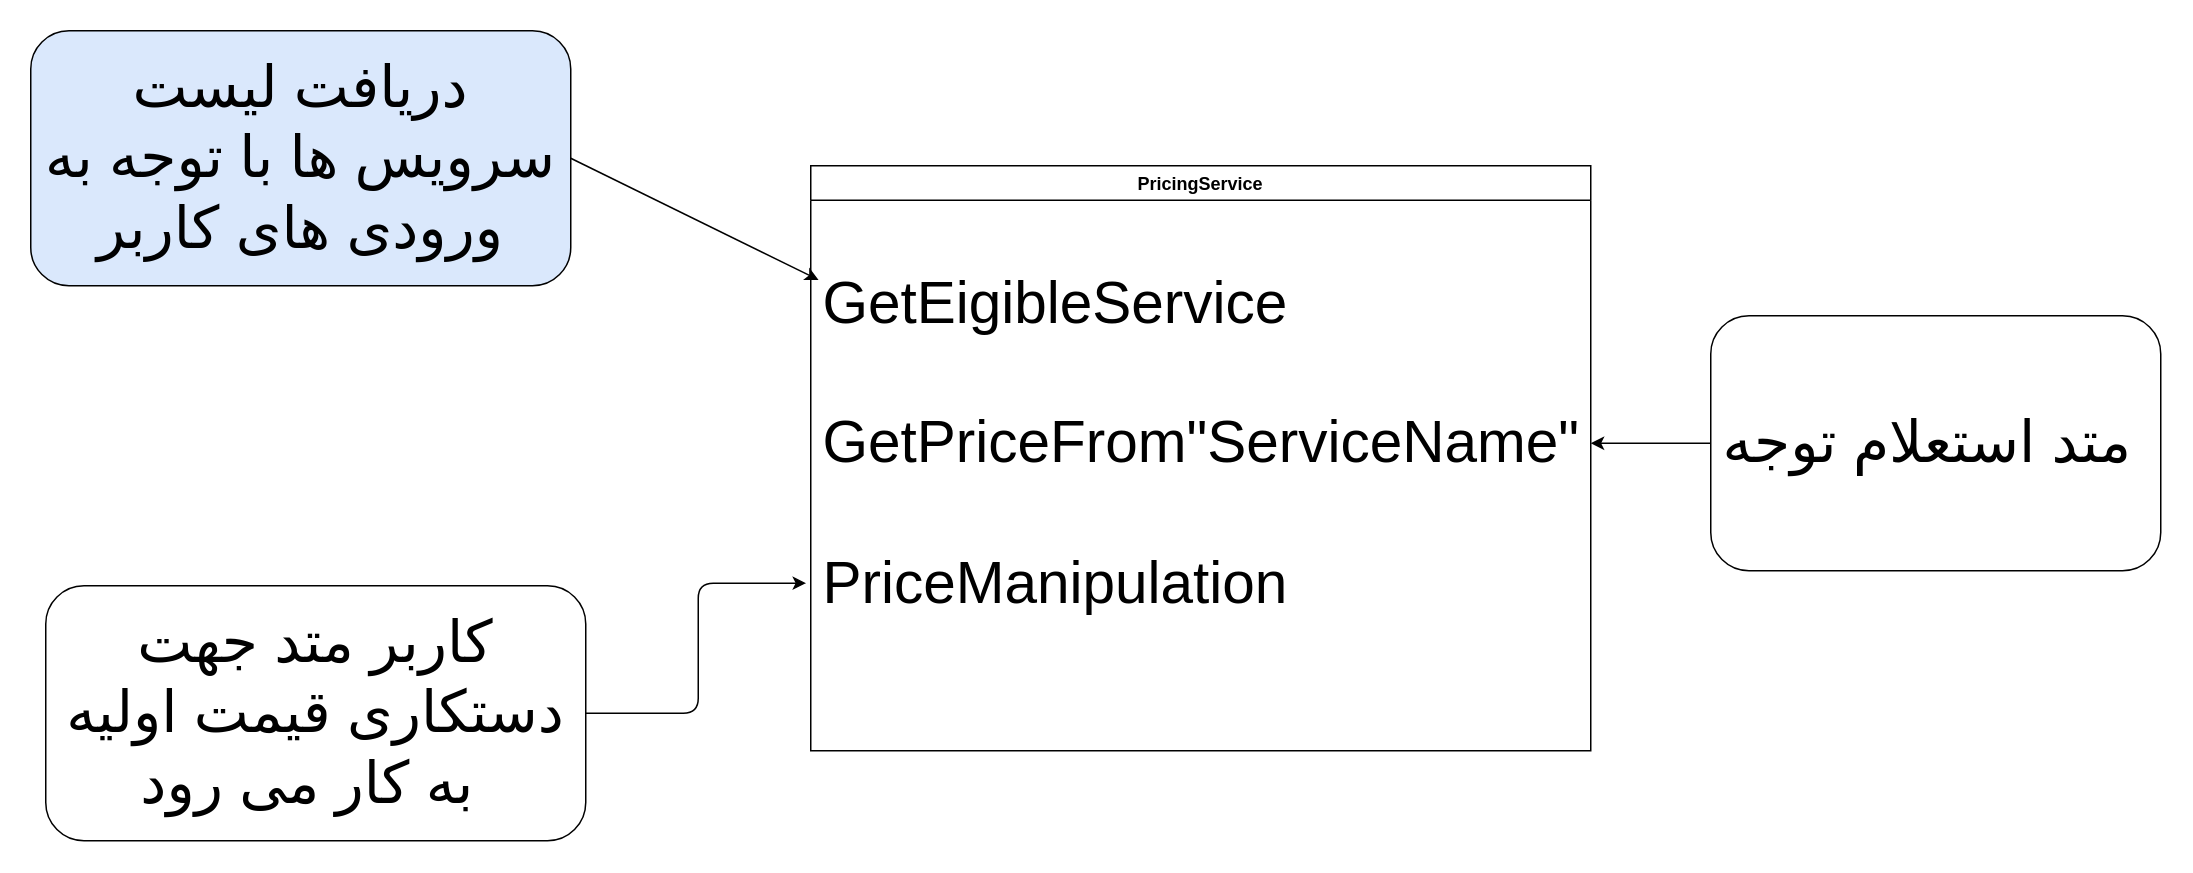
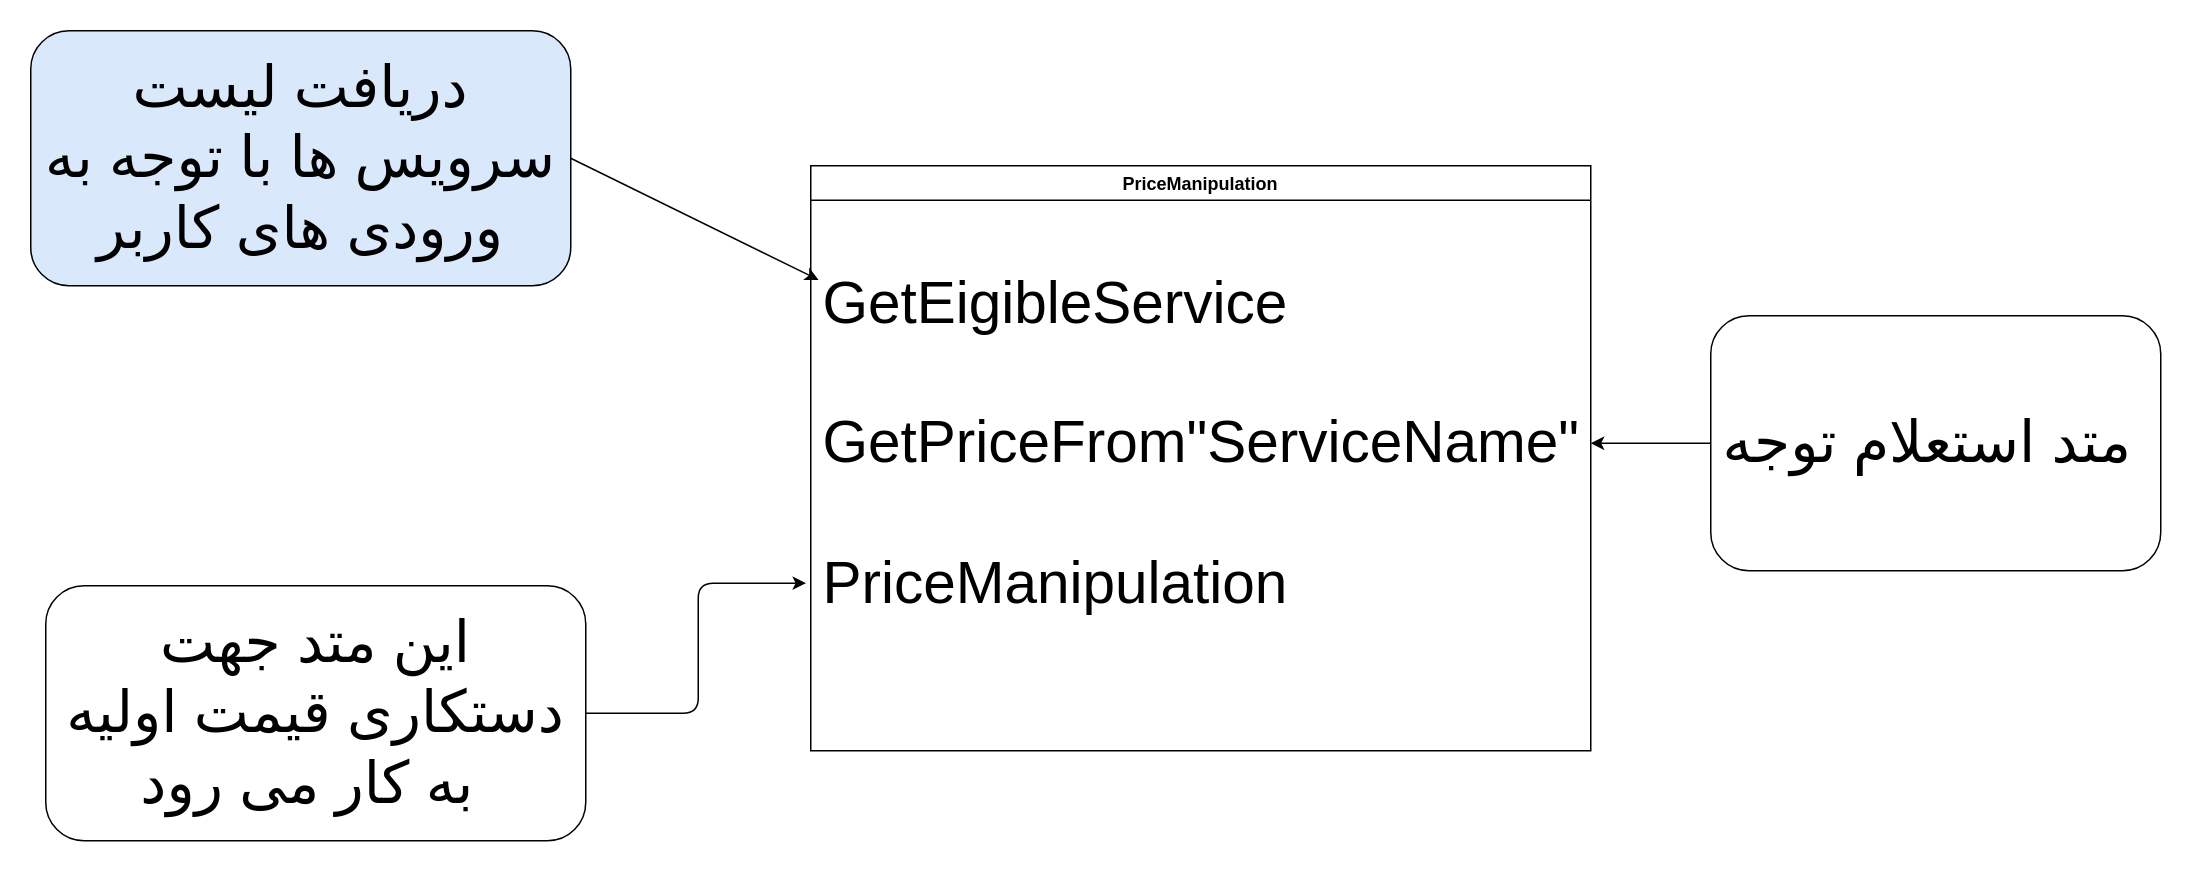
node "PricingService": label "PricingService" -> "PriceManipulation"
node "کاربر متد جهت دستکاری قیمت اولیه به کار می رود": label "کاربر متد جهت دستکاری قیمت اولیه به کار می رود" -> "این متد جهت دستکاری قیمت اولیه به کار می رود"
